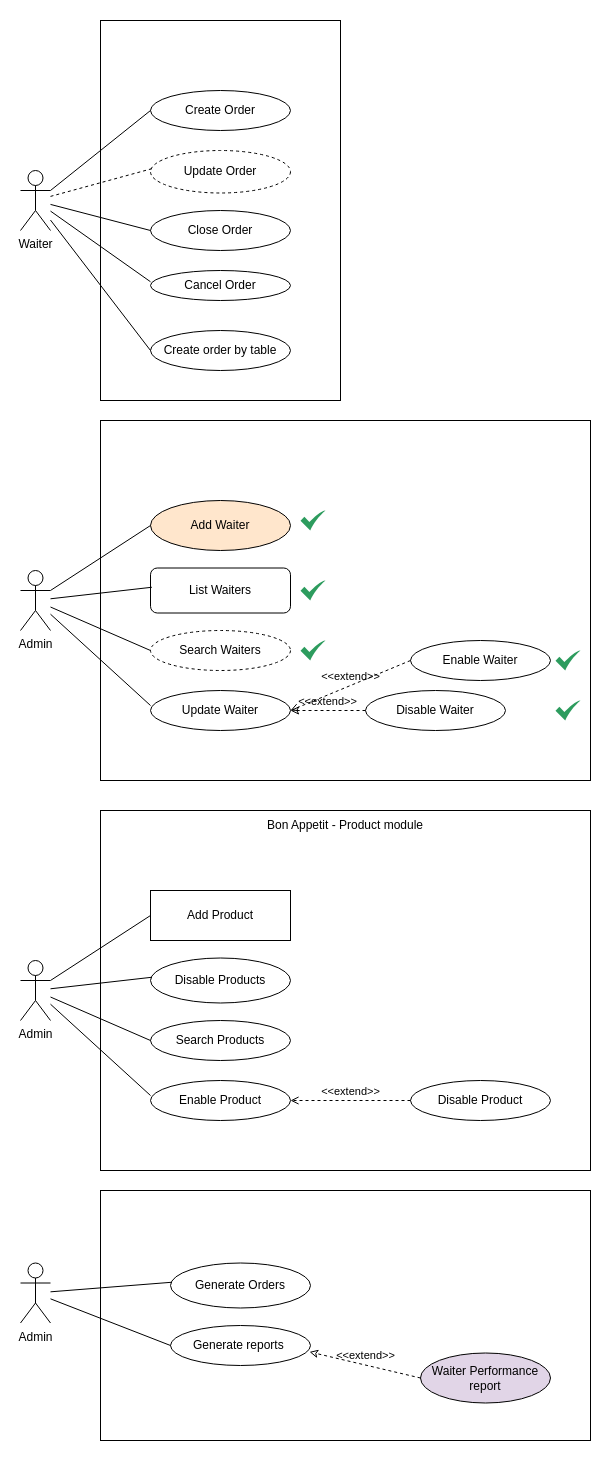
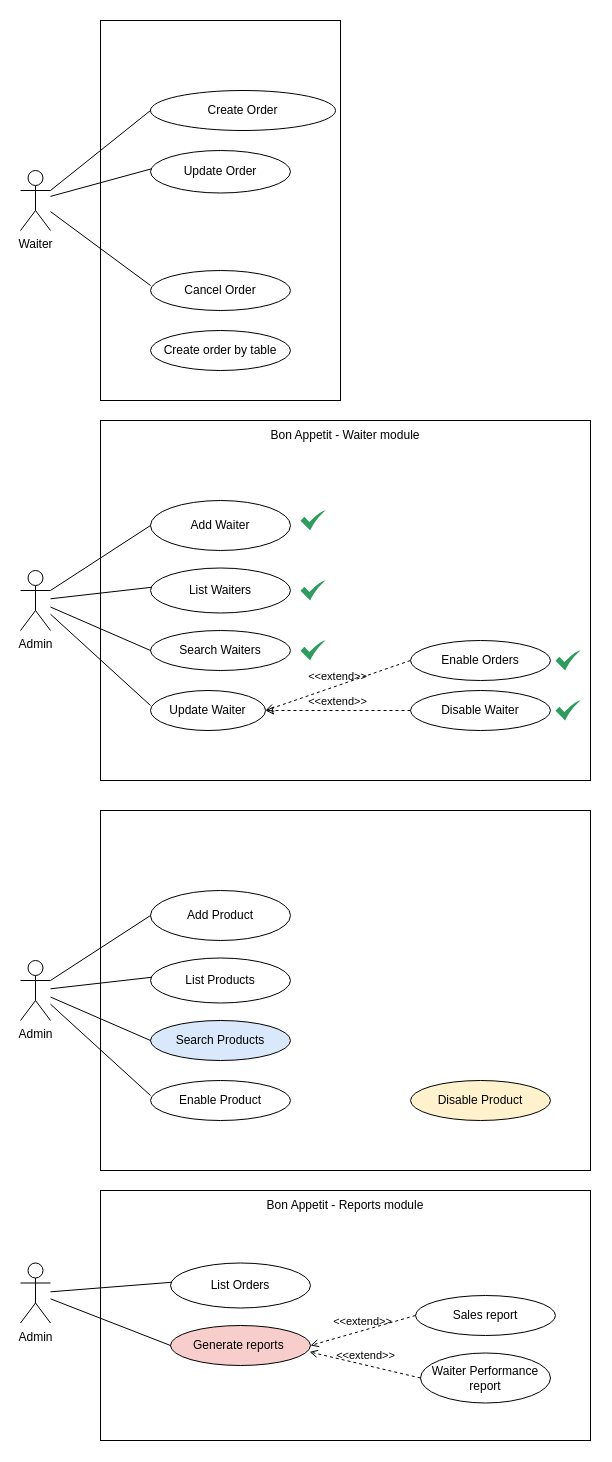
node "Create Order": size 140x40 -> 185x40
node "Update Order": style dashed -> solid
edge "Update Order" -- "Waiter": style dashed -> solid
edge "Waiter" -- "Close Order": removed
node "Close Order": removed
edge "Waiter" -- "Create order by table": removed
node "Cancel Order": size 140x30 -> 140x40
node "Bon Appetit - Waiter module": added
node "Add Waiter": fillcolor #ffe6cc -> #ffffff
node "List Waiters": shape rounded rectangle -> ellipse
node "Search Waiters": style dashed -> solid
node "Enable Waiter": label "Enable Waiter" -> "Enable Orders"
node "Update Waiter": size 140x40 -> 115x40
node "Disable Waiter": moved (436, 711) -> (481, 711)
node "Bon Appetit - Product module": removed
node "Add Product": shape rectangle -> ellipse
node "Disable Products": label "Disable Products" -> "List Products"
node "Search Products": fillcolor #ffffff -> #dae8fc
edge "Disable Product" -> "Enable Product": removed, label "<<extend>>"
node "Disable Product": fillcolor #ffffff -> #fff2cc
node "Bon Appetit - Reports module": added
node "Generate Orders": label "Generate Orders" -> "List Orders"
node "Sales report": added
edge "Sales report" -> "Generate reports": added, label "<<extend>>"
node "Generate reports": fillcolor #ffffff -> #f8cecc
edge "Waiter Performance report" -> "Generate reports": arrowhead classic -> open
node "Waiter Performance report": fillcolor #e1d5e7 -> #ffffff
